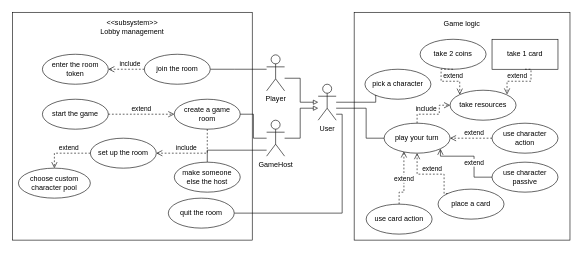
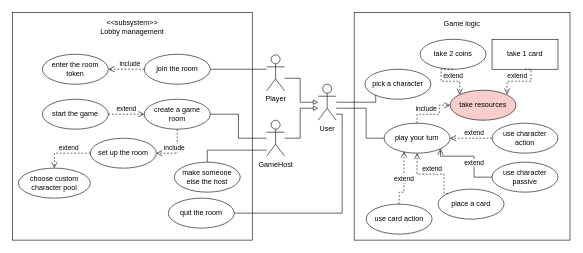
node "take resources": fillcolor #ffffff -> #f8cecc
node "create a game room": moved (207, 114) -> (177, 114)
